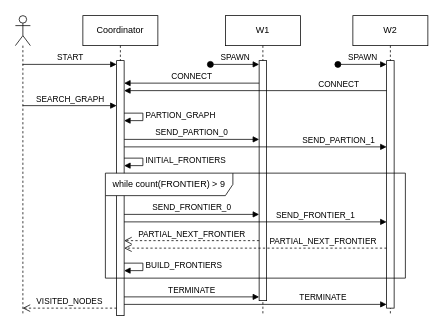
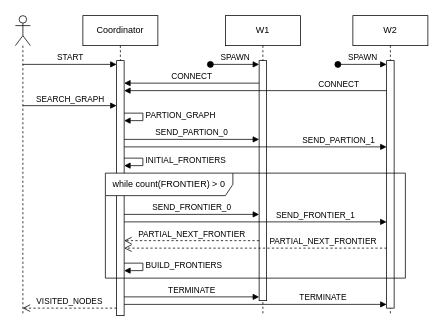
node "while count(FRONTIER) > 9": label "while count(FRONTIER) > 9" -> "while count(FRONTIER) > 0"
